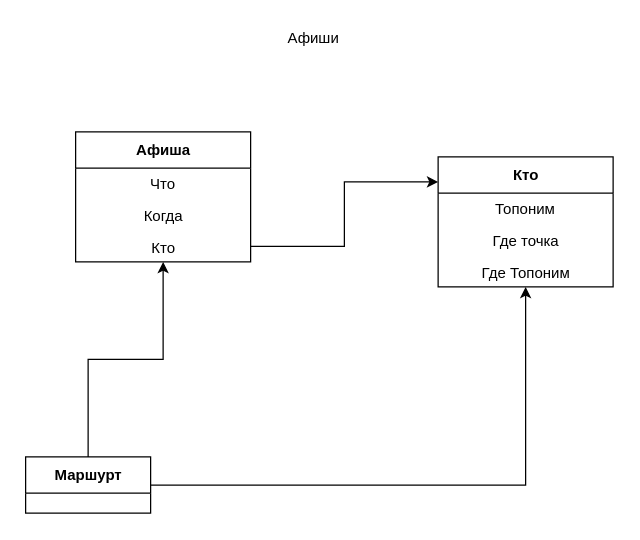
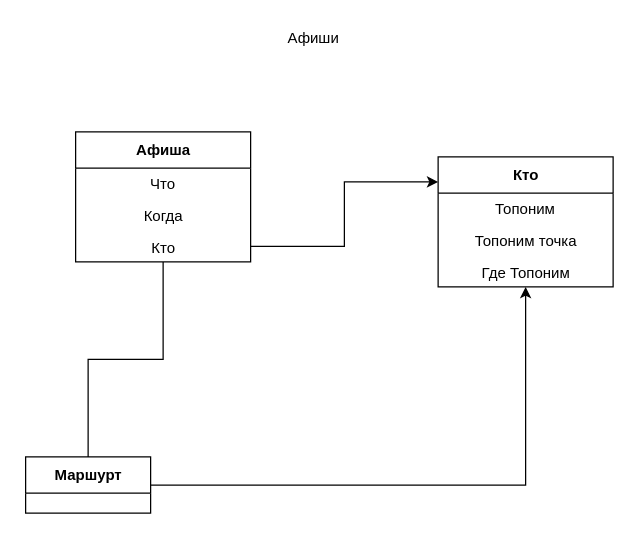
node "Где точка": label "Где точка" -> "Топоним точка"
edge "Маршурт" -> "Афиша": arrowhead classic -> none
